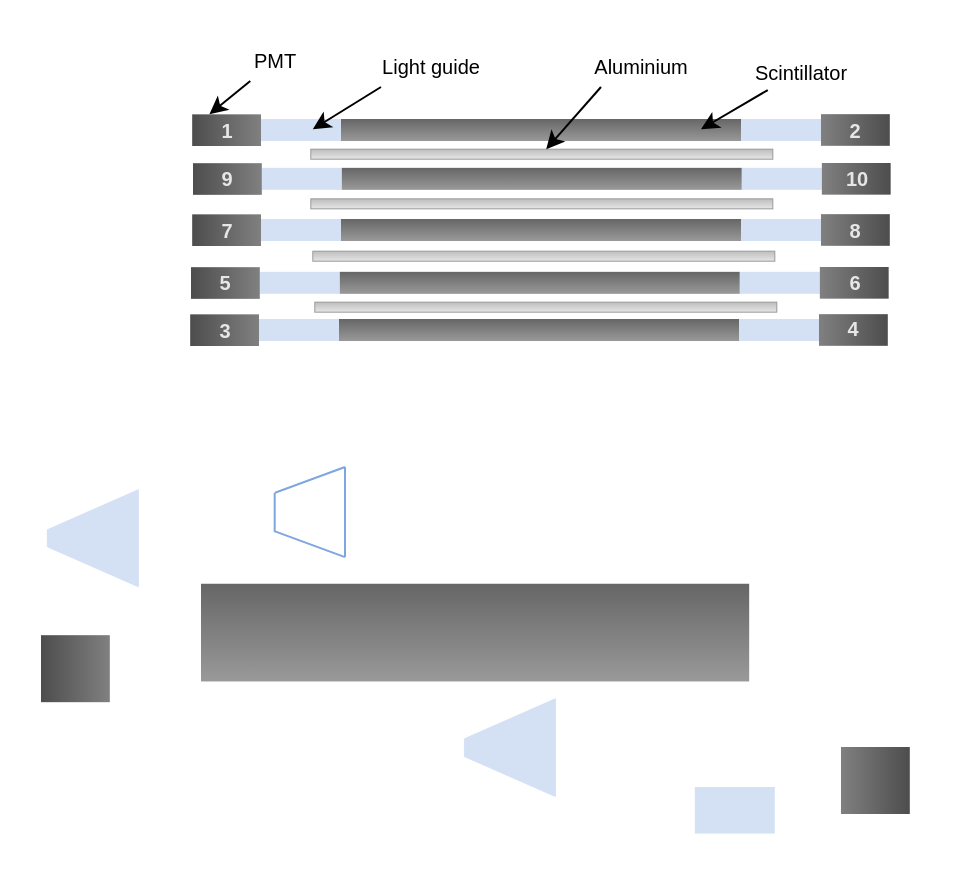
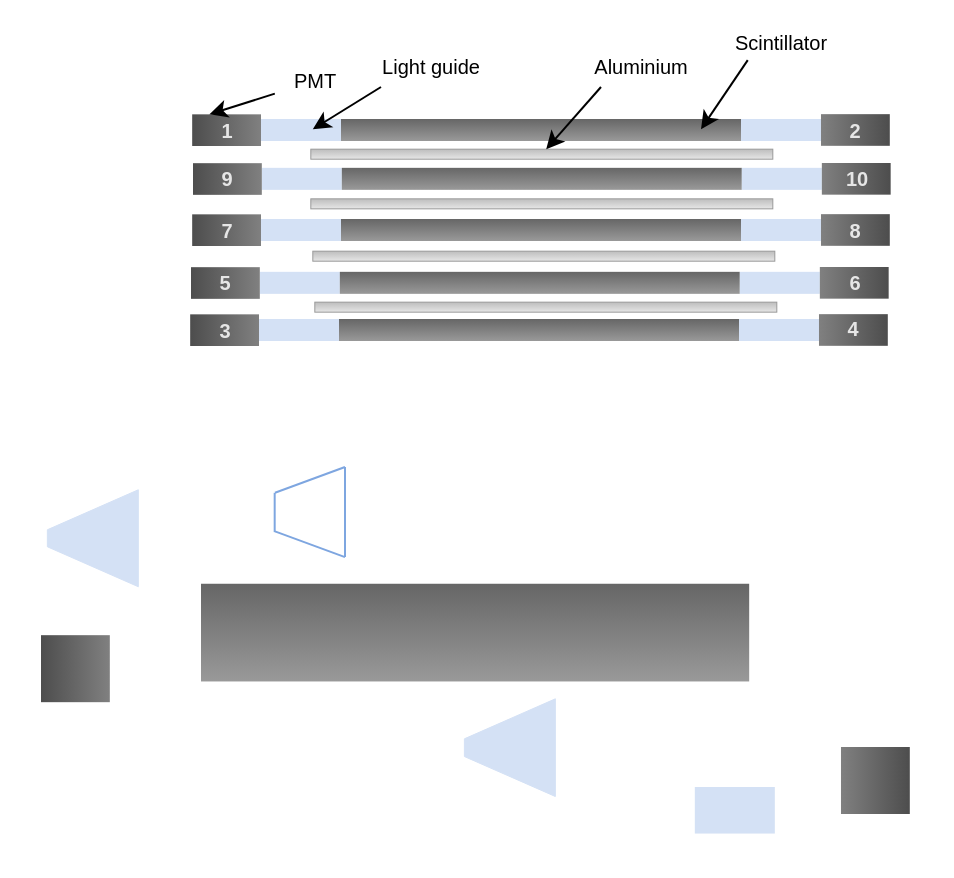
node "PMT": moved (275, 61) -> (315, 81)
node "Scintillator": moved (801, 73) -> (781, 43)
